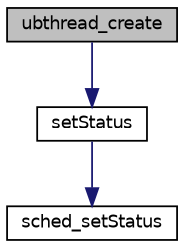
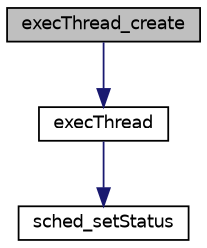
node "ubthread_create": label "ubthread_create" -> "execThread_create"
node "setStatus": label "setStatus" -> "execThread"
